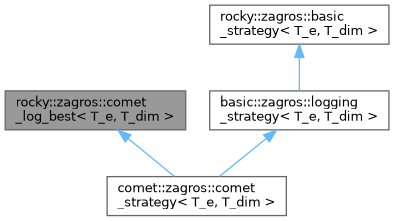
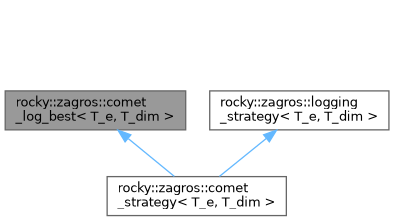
node "rocky::zagros::basic _strategy< T_e, T_dim >": removed
node "basic::zagros::logging _strategy< T_e, T_dim >": label "basic::zagros::logging _strategy< T_e, T_dim >" -> "rocky::zagros::logging _strategy< T_e, T_dim >"
node "comet::zagros::comet _strategy< T_e, T_dim >": label "comet::zagros::comet _strategy< T_e, T_dim >" -> "rocky::zagros::comet _strategy< T_e, T_dim >"
